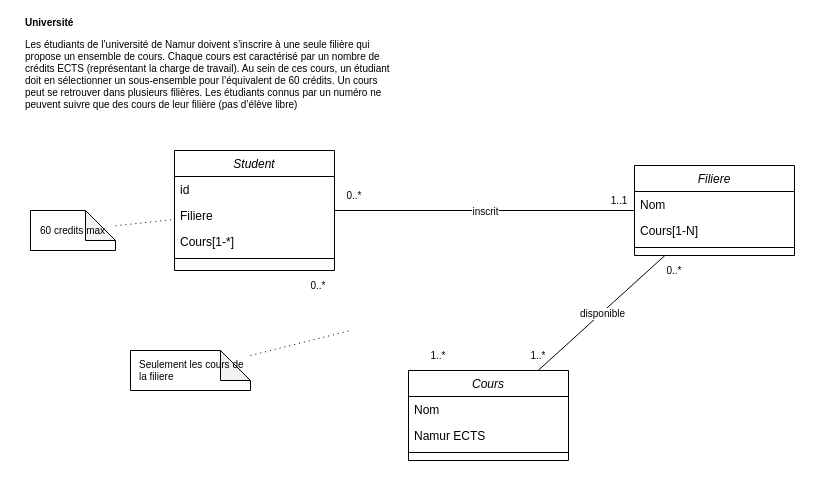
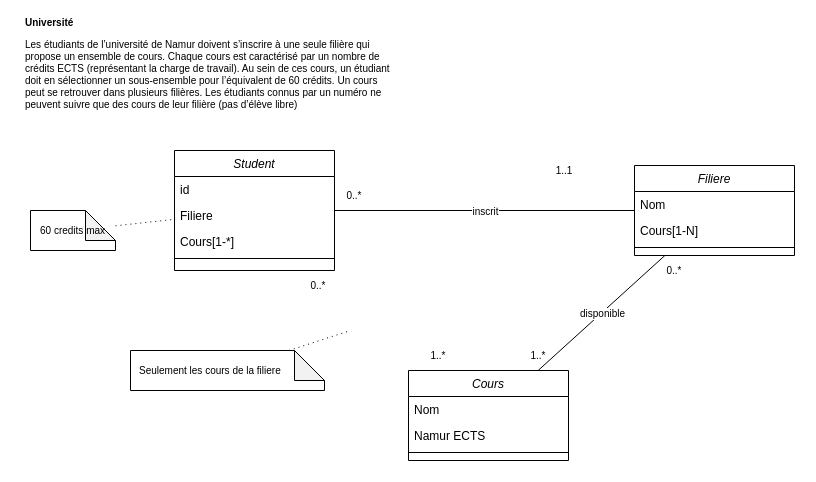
node "1..1": moved (620, 201) -> (565, 171)
node "Seulement les cours de la filiere": size 120x40 -> 194x40
